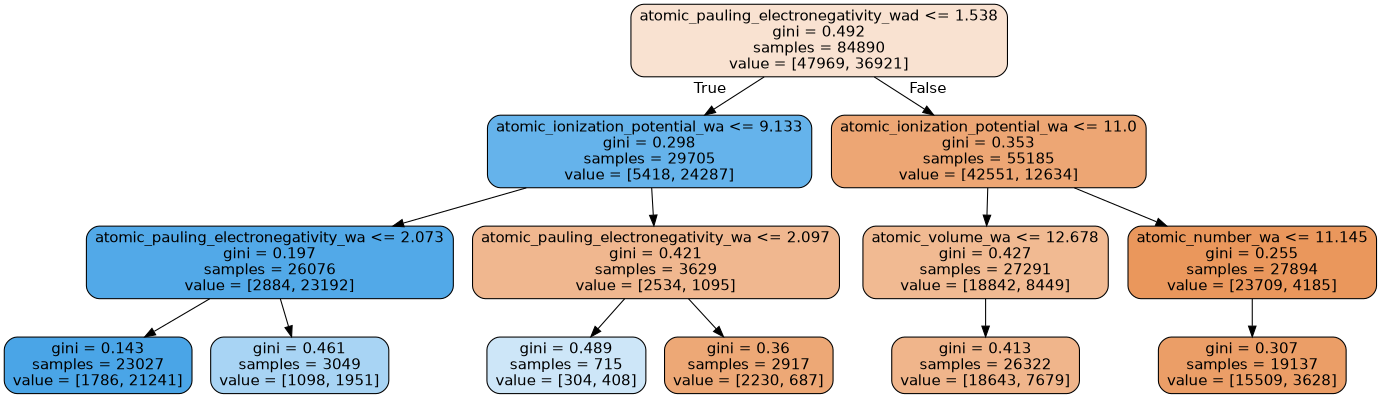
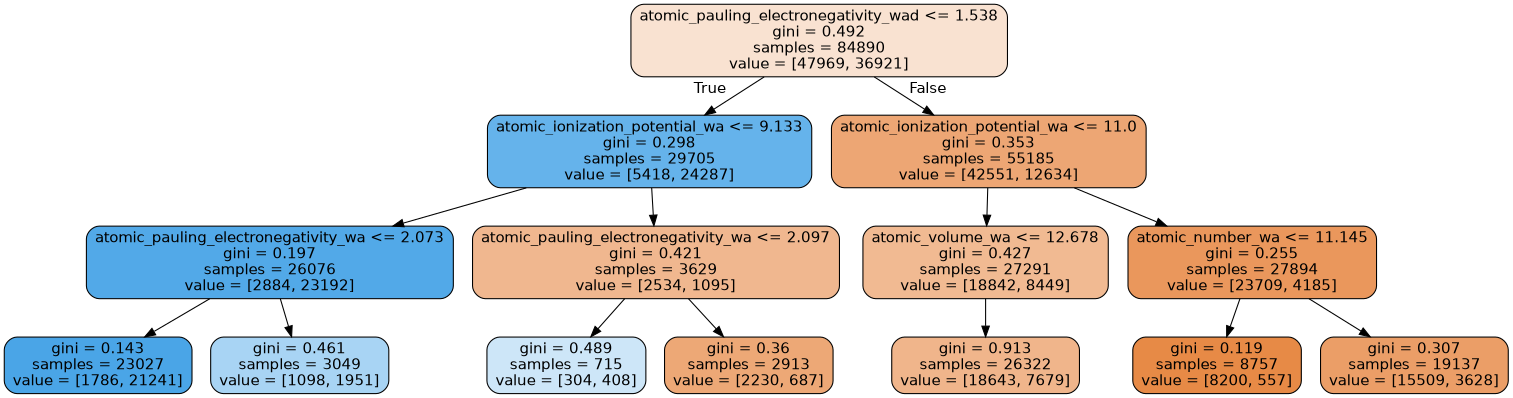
node "gini = 0.36 samples = 2917 value = [2230, 687]": label "gini = 0.36 samples = 2917 value = [2230, 687]" -> "gini = 0.36 samples = 2913 value = [2230, 687]"
node "gini = 0.413 samples = 26322 value = [18643, 7679]": label "gini = 0.413 samples = 26322 value = [18643, 7679]" -> "gini = 0.913 samples = 26322 value = [18643, 7679]"
node "gini = 0.119 samples = 8757 value = [8200, 557]": added
